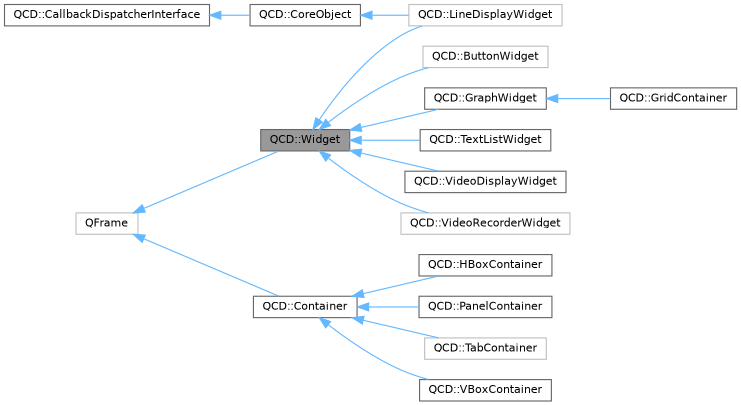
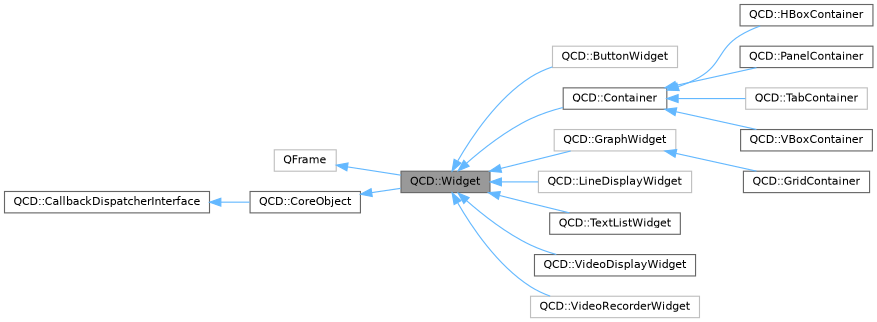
edge "QCD::LineDisplayWidget" -> "QCD::CoreObject": now "QCD::Widget" -> "QCD::CoreObject"
node "QCD::GraphWidget": color gray40 -> grey75
edge "QCD::Container" -> "QFrame": now "QCD::Container" -> "QCD::Widget"
